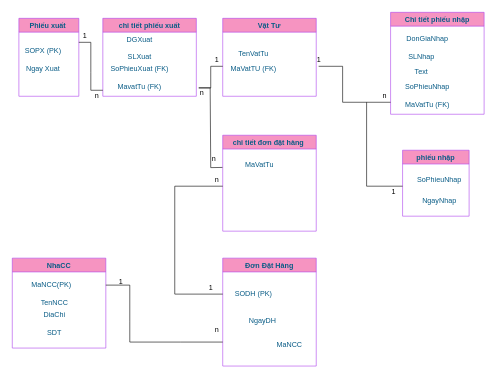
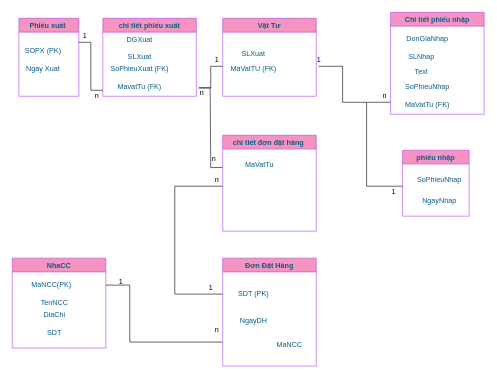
node "TenVatTu": label "TenVatTu" -> "SLXuat"
node "SODH (PK)": label "SODH (PK)" -> "SDT (PK)"
node "NgayDH": moved (263, 321) -> (254, 321)
